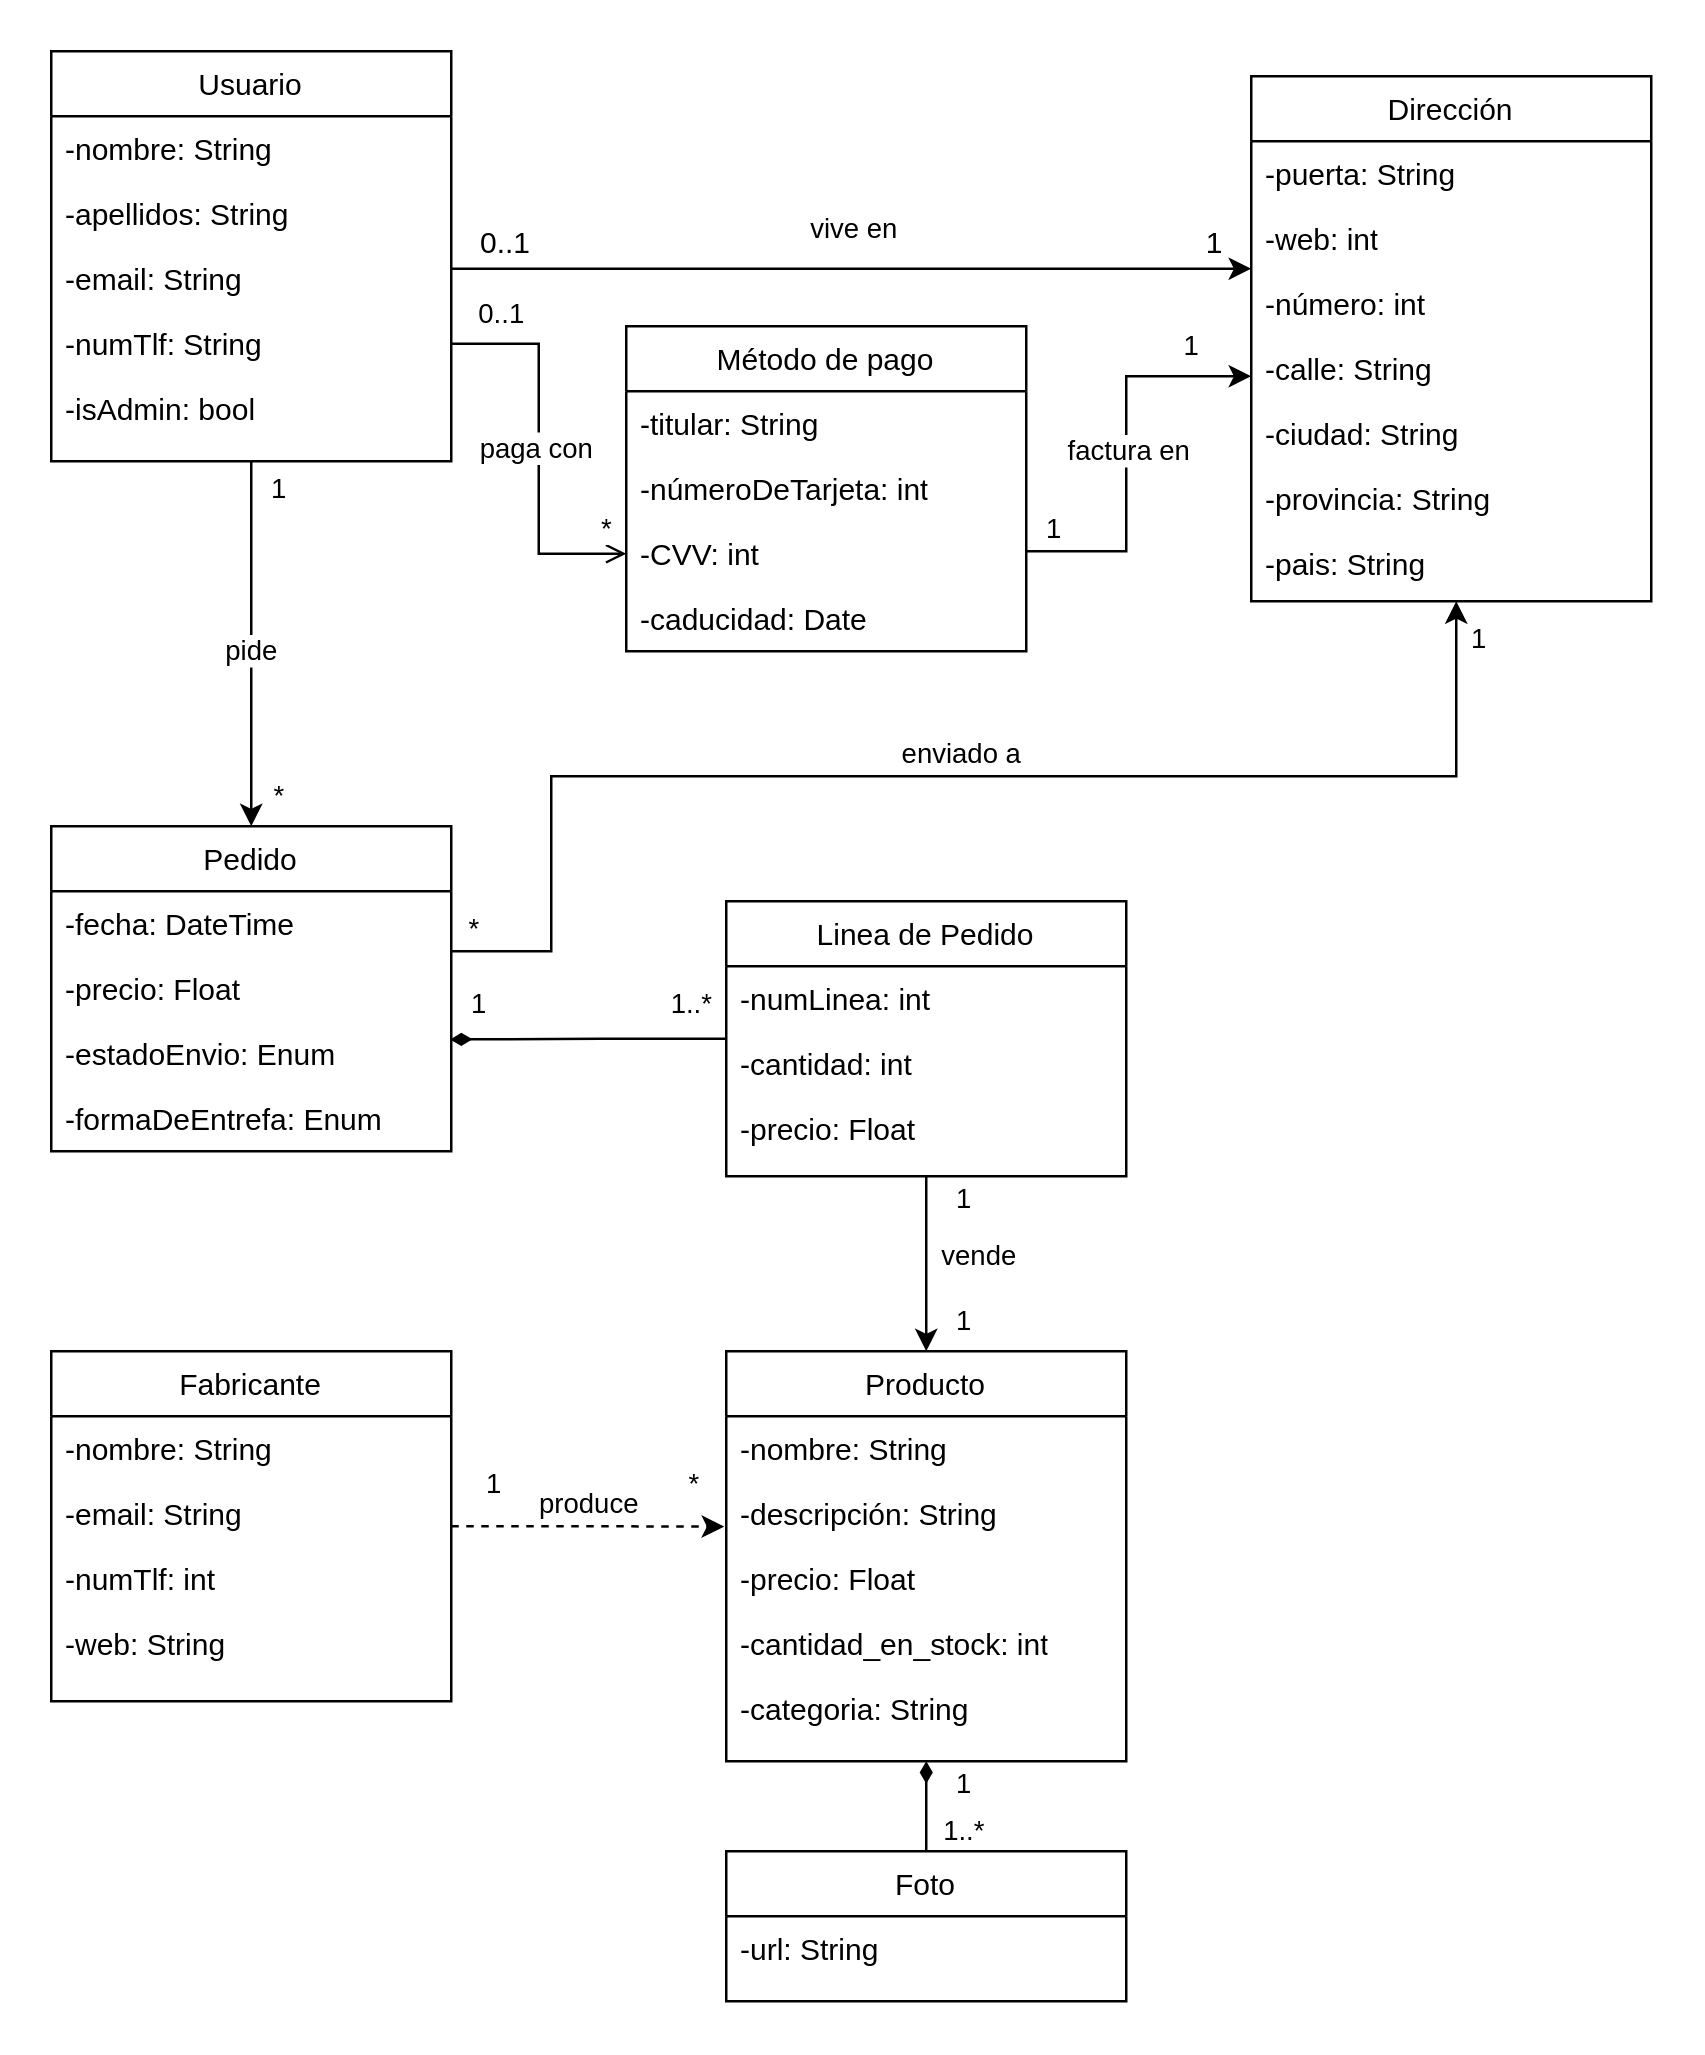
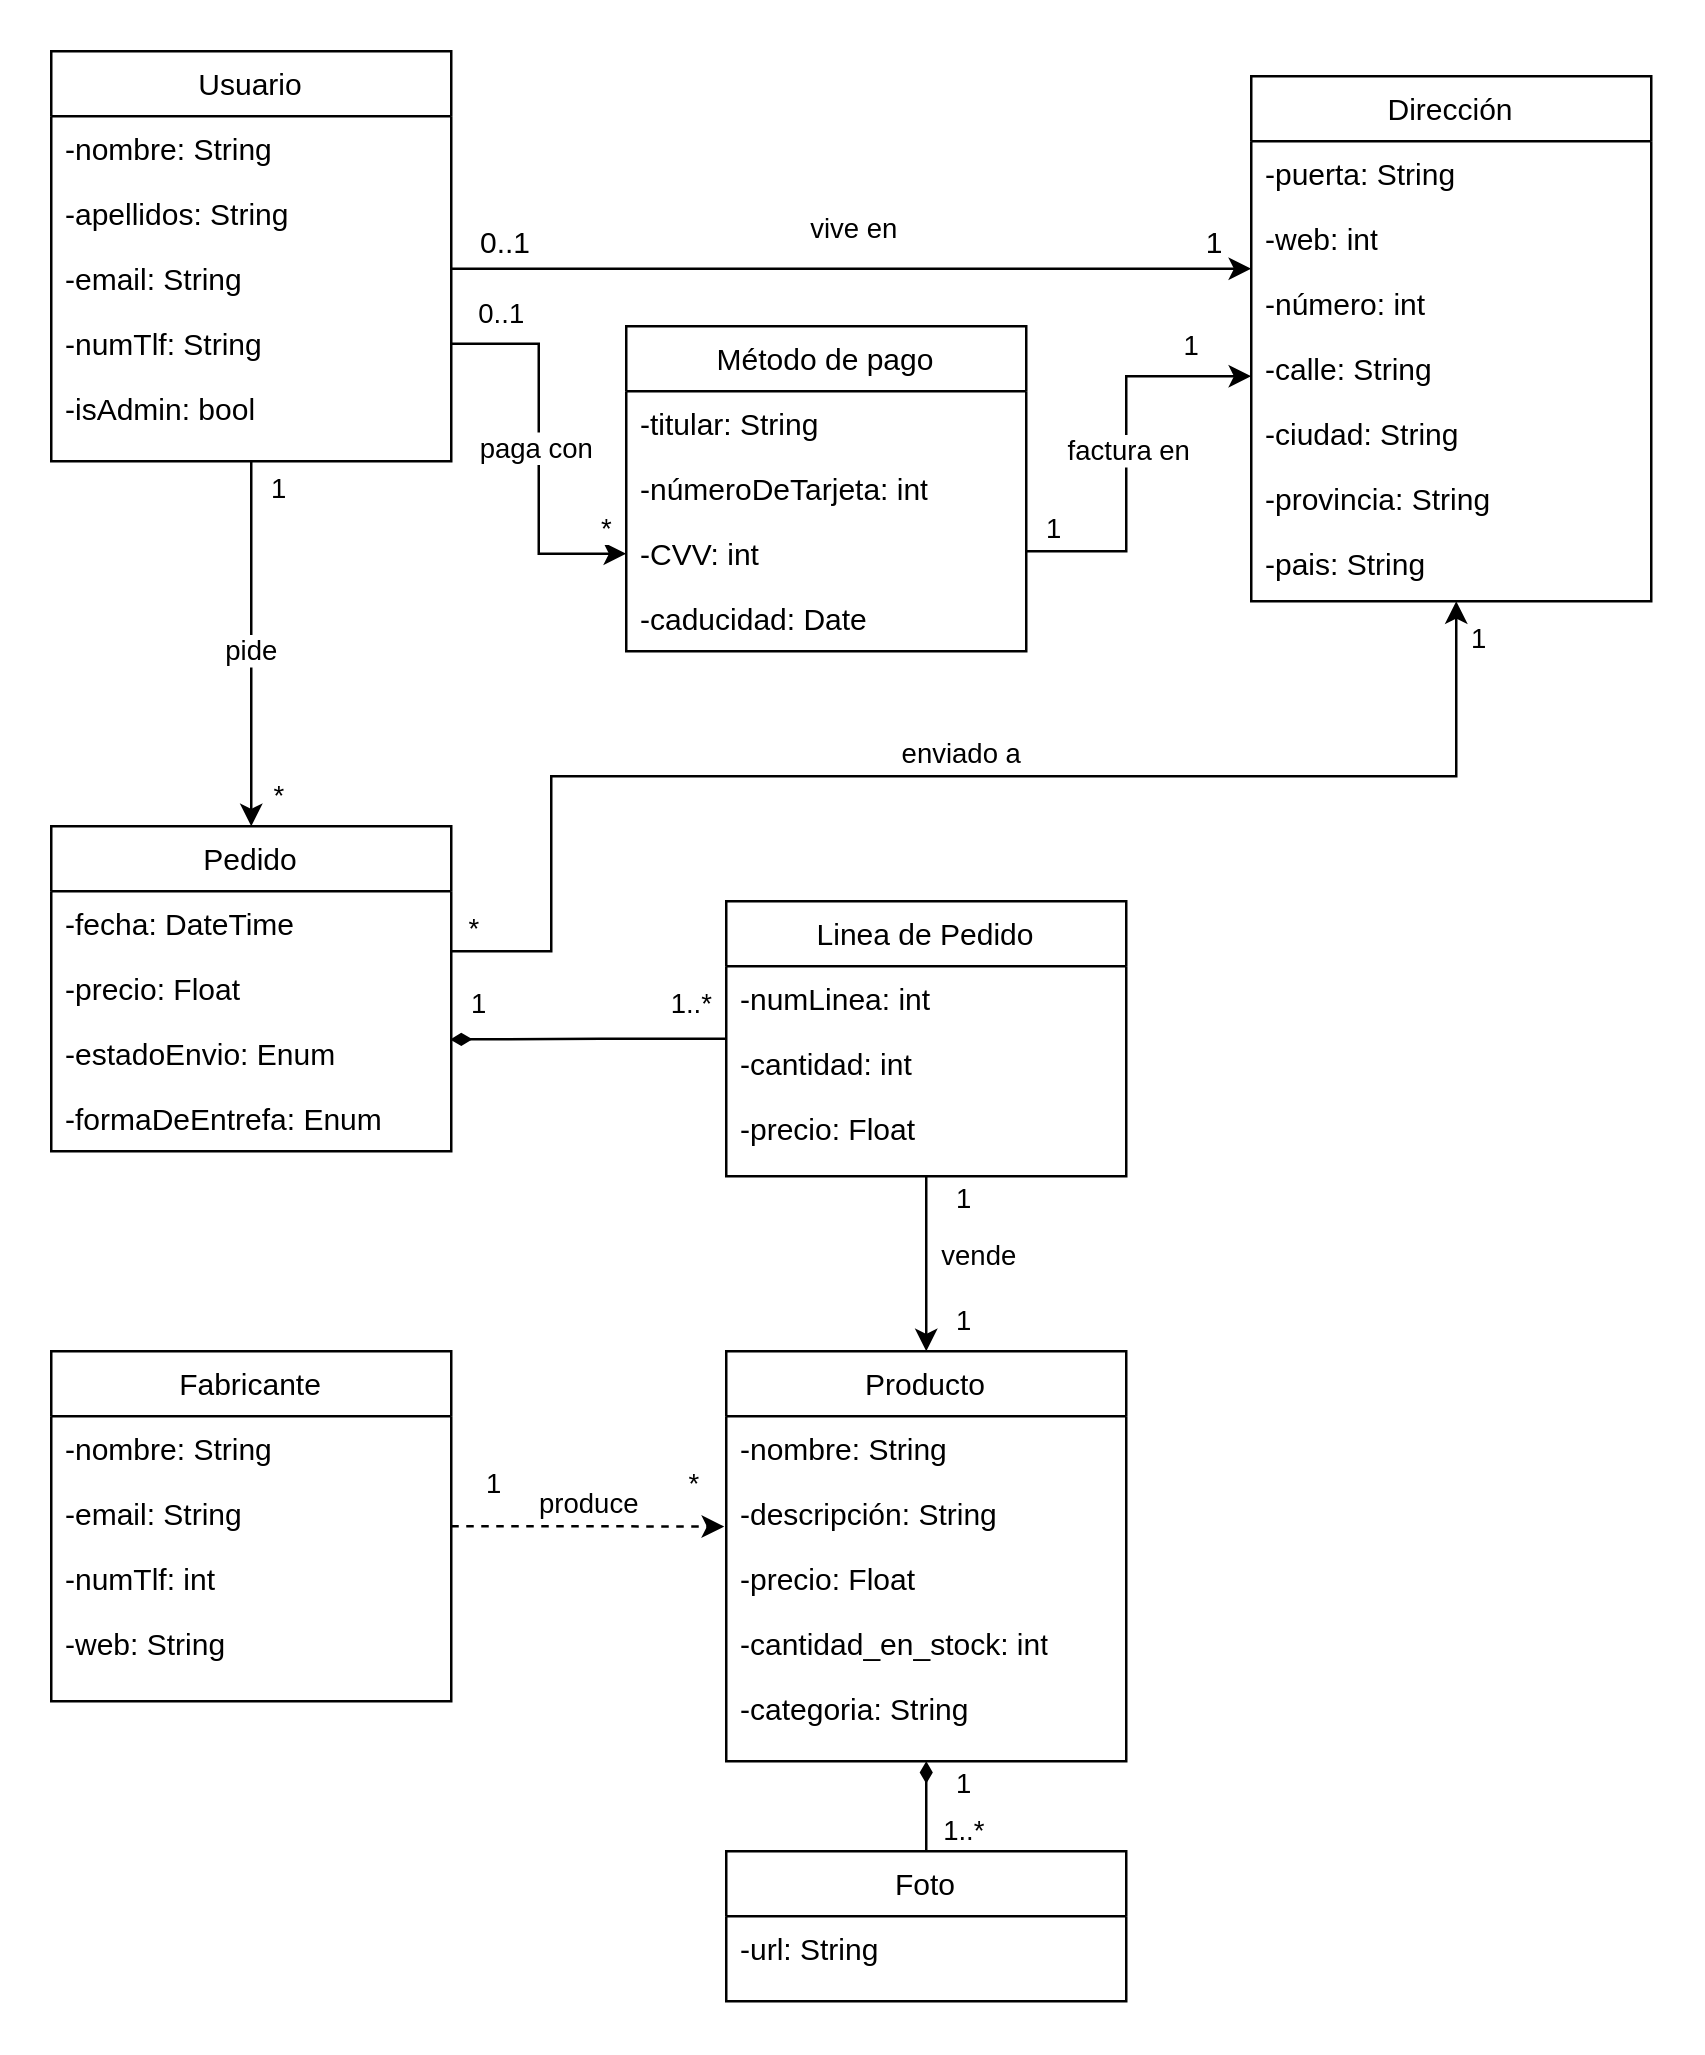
edge "-numTlf: String" -> "-CVV: int": arrowhead open -> classic
